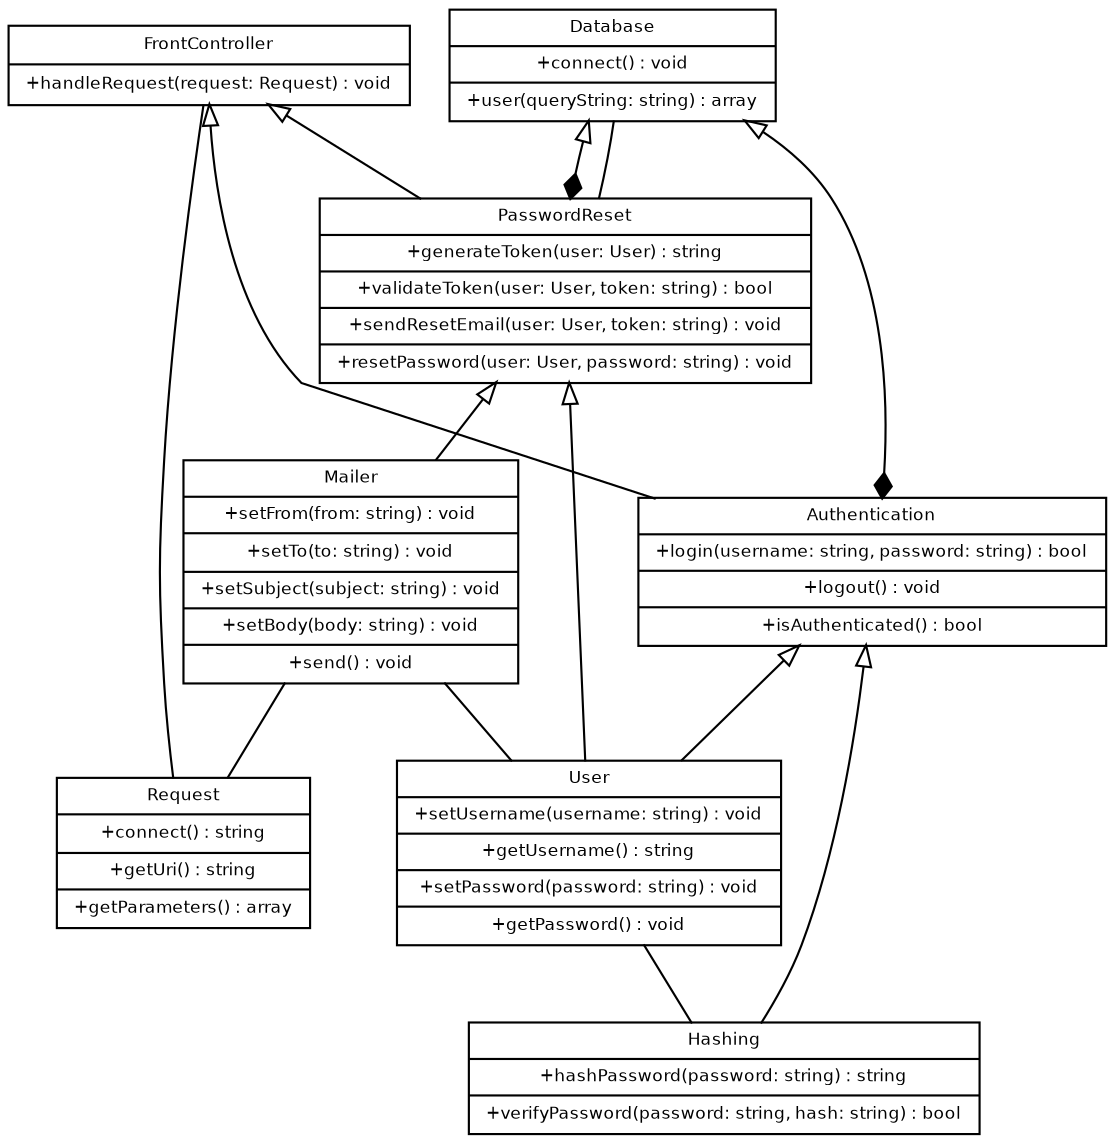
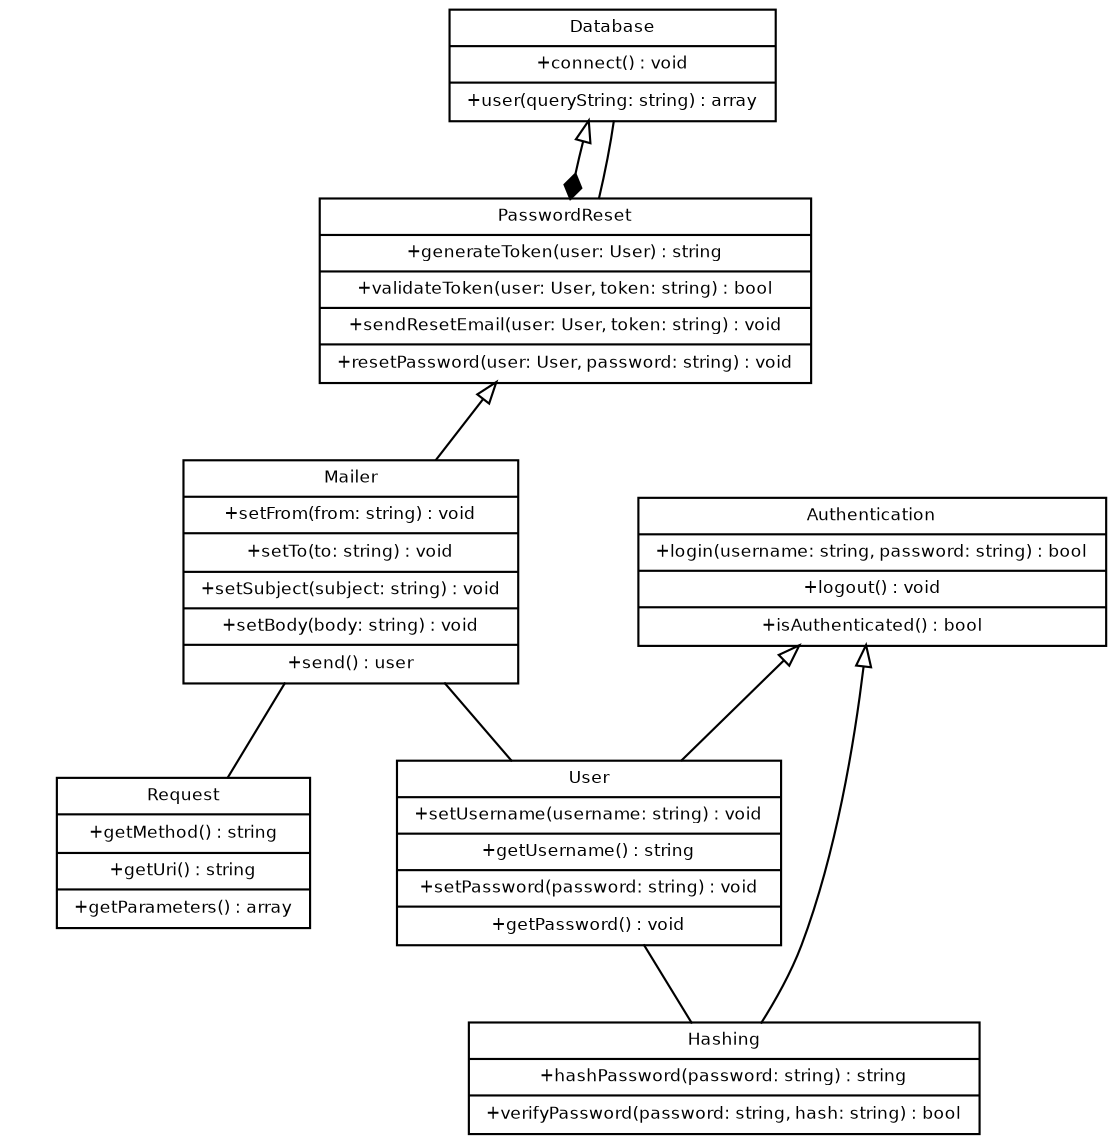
node "FrontController": removed
edge "Database" -- "Authentication": removed
edge "User" -> "PasswordReset": removed
node "Mailer": text "+send() : void" -> "+send() : user"
node "Request": text "+connect() : string" -> "+getMethod() : string"
